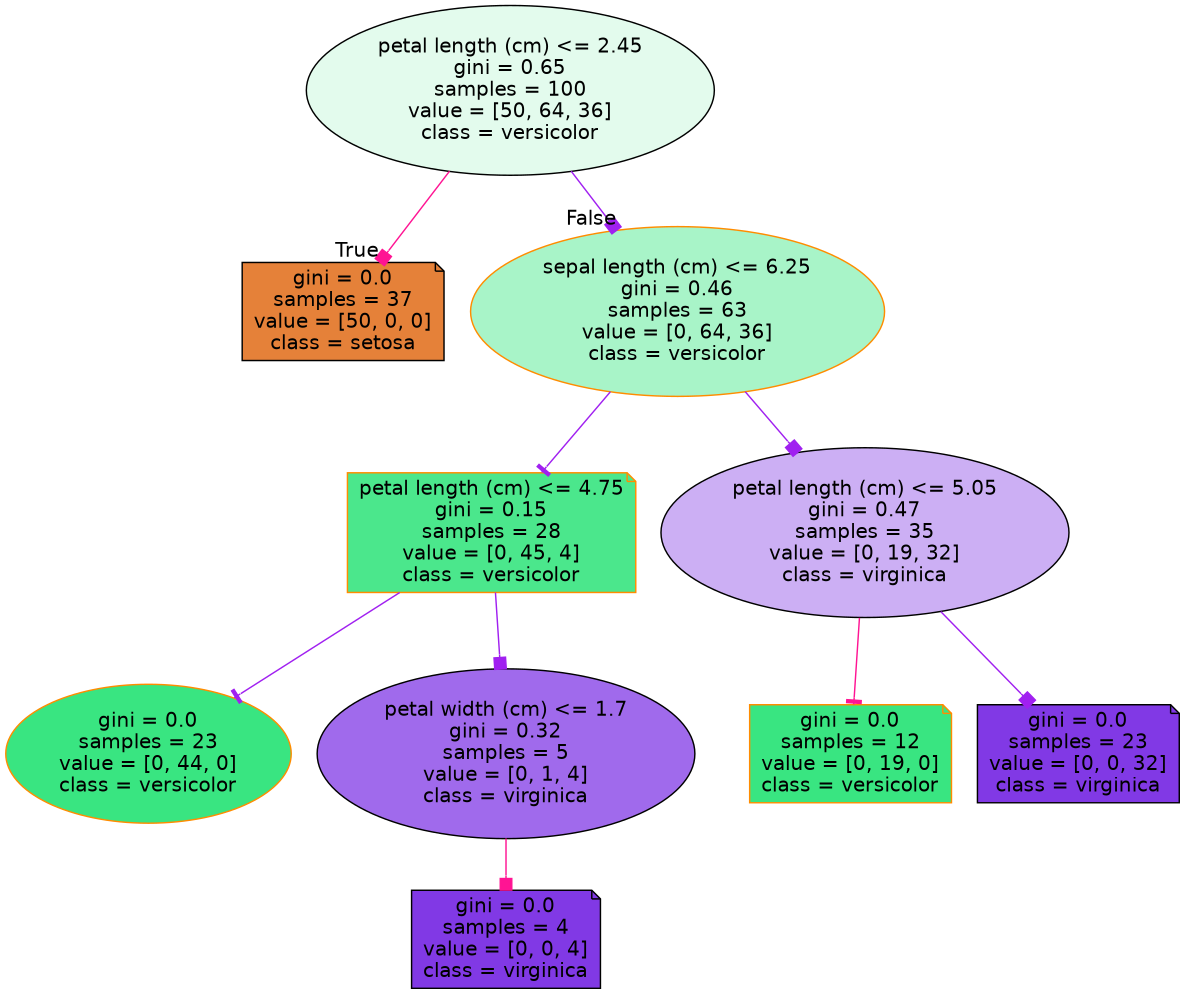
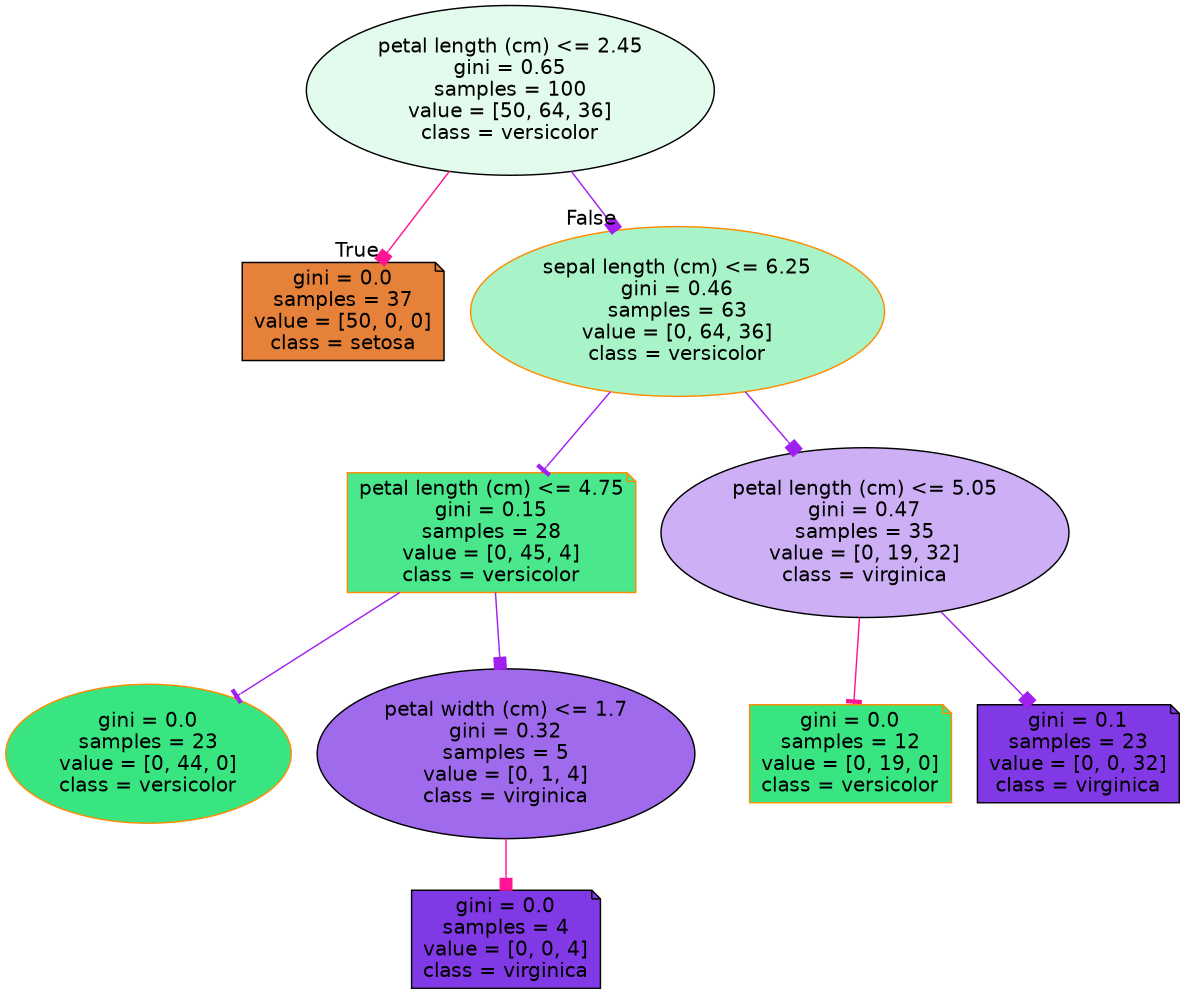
node "gini = 0.0 samples = 23 value = [0, 0, 32] class = virginica": label "gini = 0.0 samples = 23 value = [0, 0, 32] class = virginica" -> "gini = 0.1 samples = 23 value = [0, 0, 32] class = virginica"
